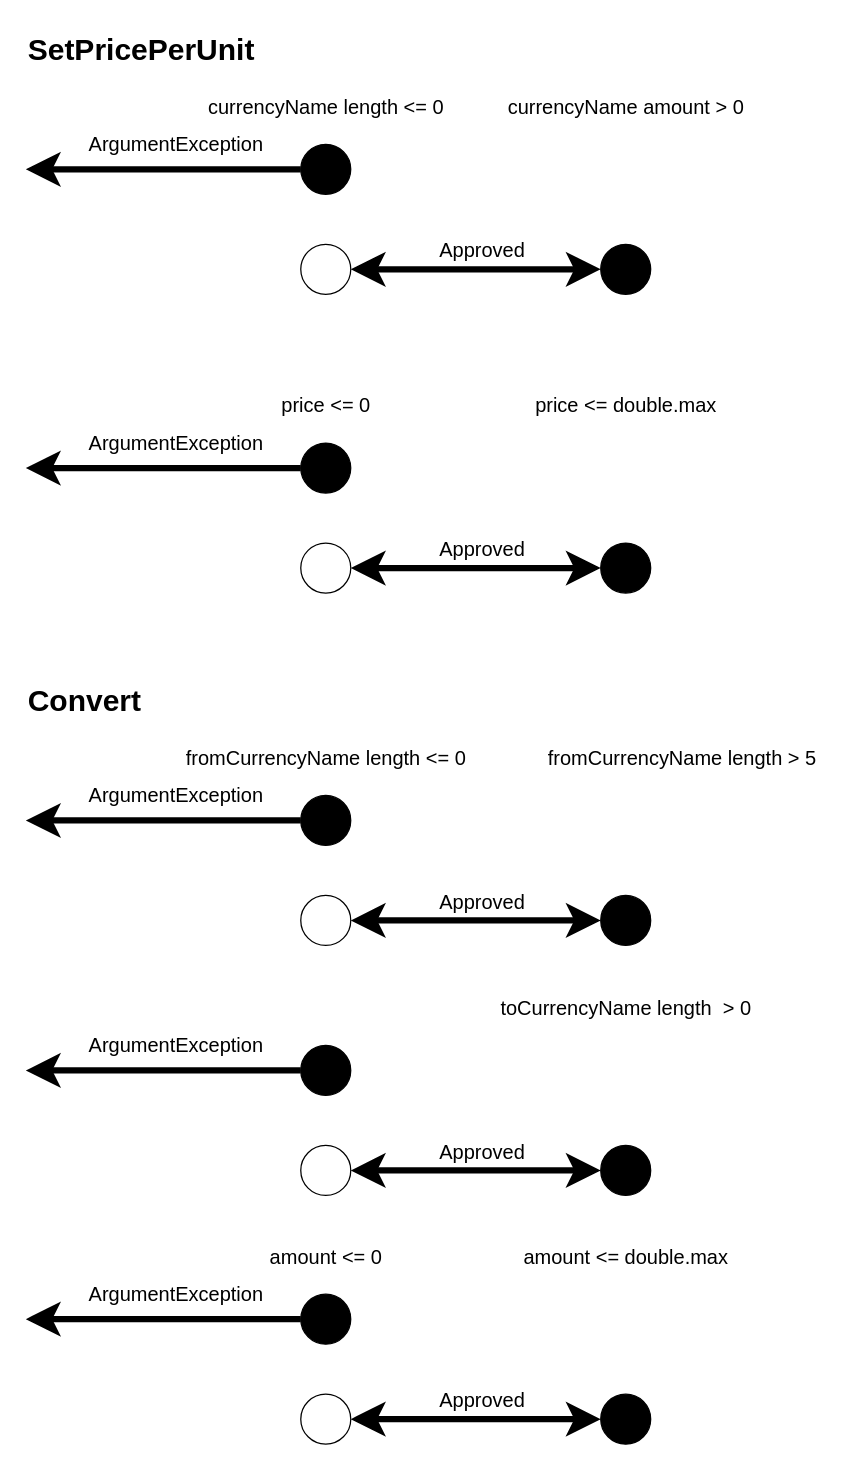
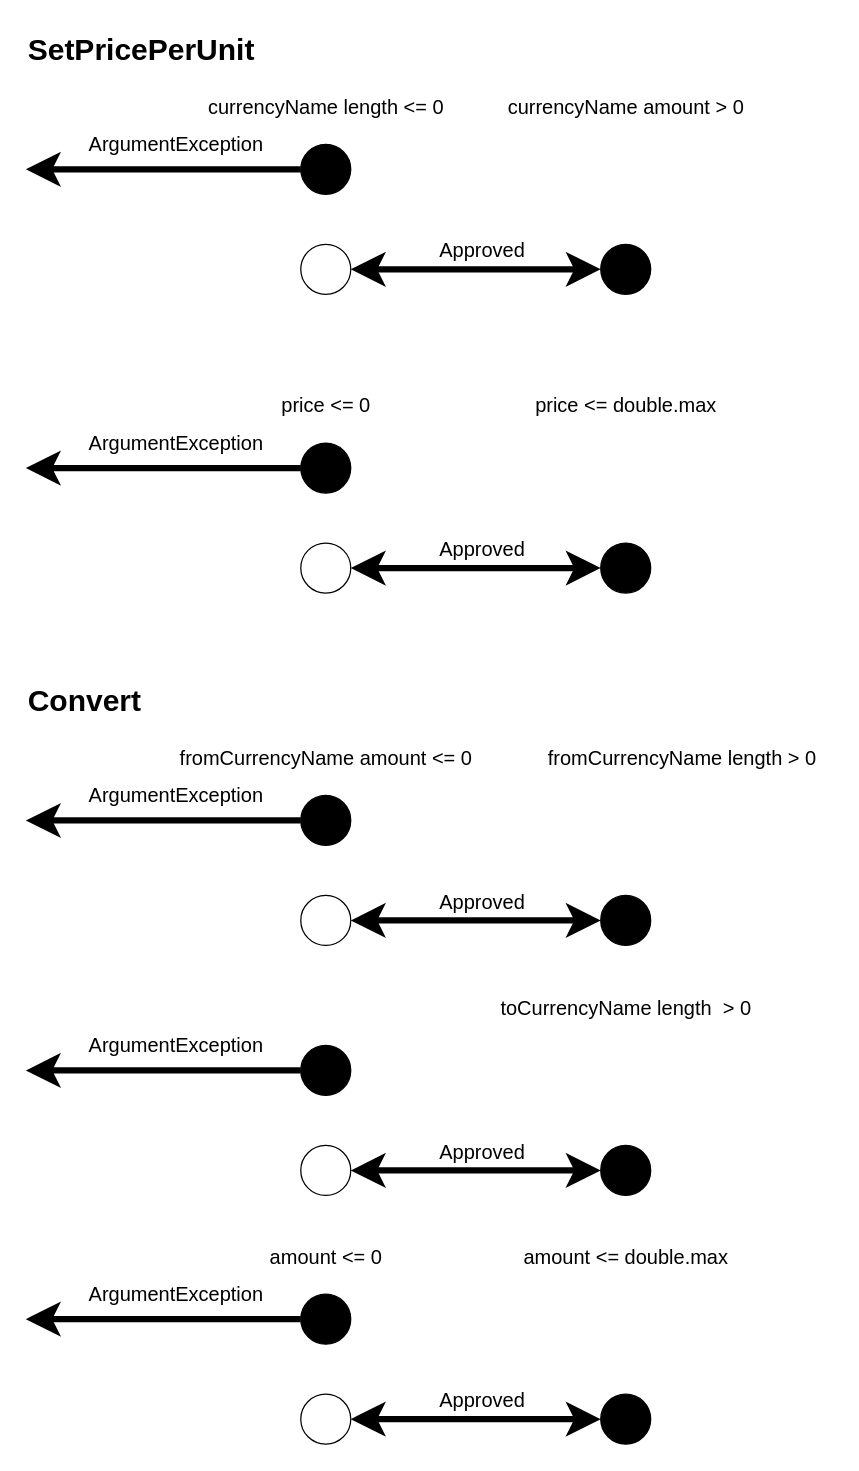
node "fromCurrencyName length <= 0": label "fromCurrencyName length <= 0" -> "fromCurrencyName amount <= 0"
node "fromCurrencyName length > 5": label "fromCurrencyName length > 5" -> "fromCurrencyName length > 0"
